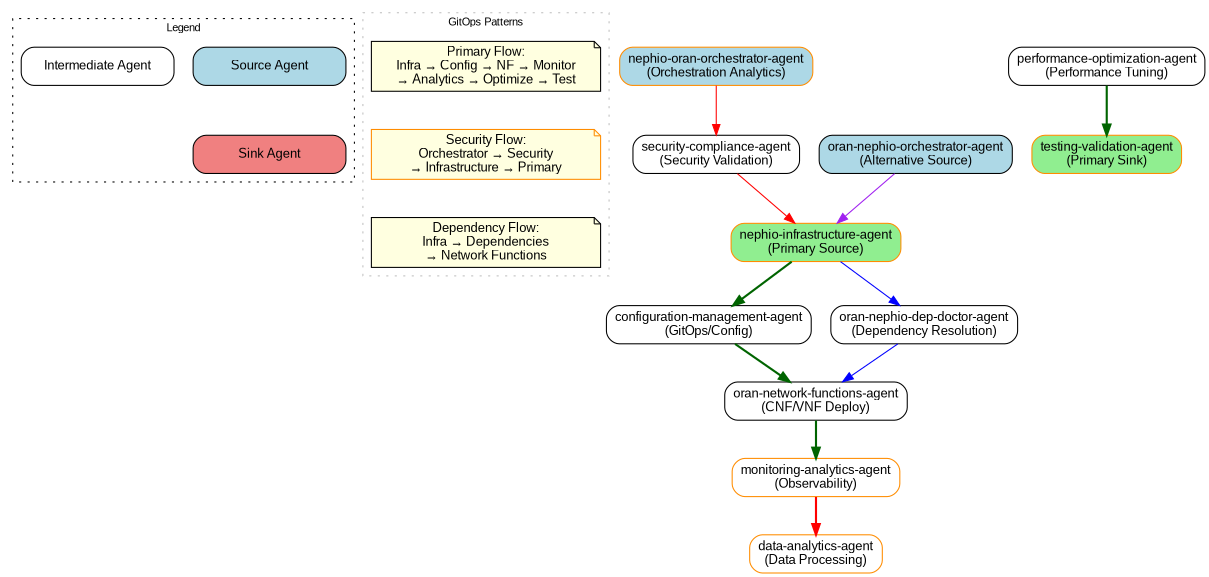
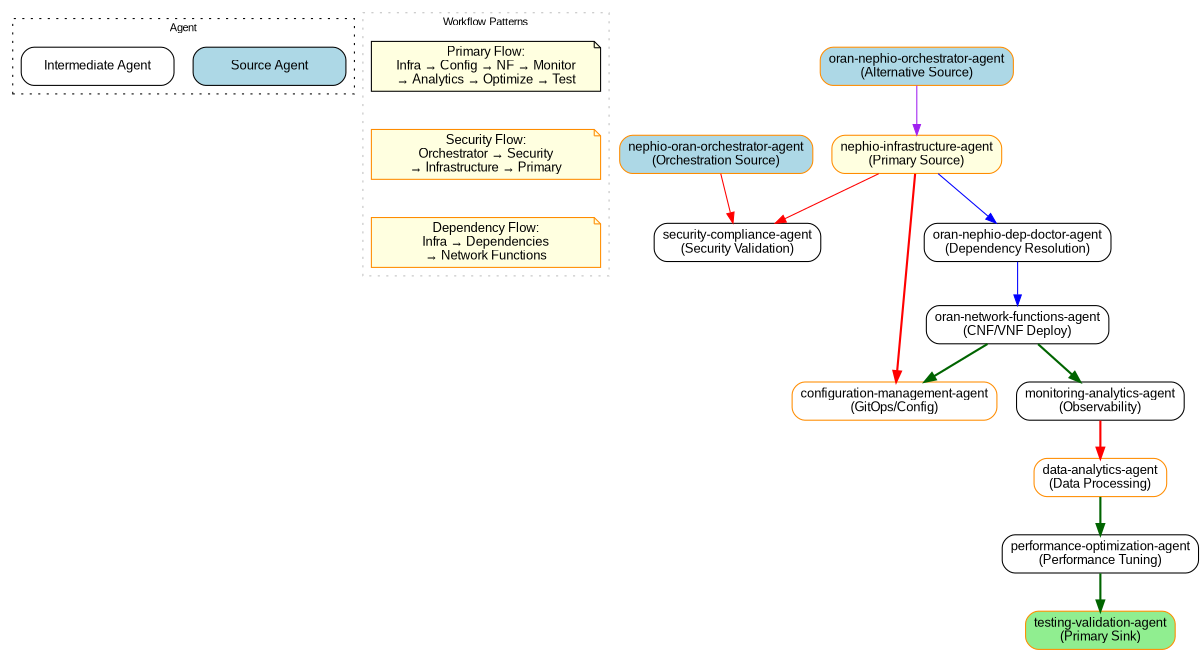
cluster "GitOps Patterns": label "GitOps Patterns" -> "Workflow Patterns"
cluster "Legend": label "Legend" -> "Agent"
node "nephio-oran-orchestrator-agent (Orchestration Analytics)": label "nephio-oran-orchestrator-agent (Orchestration Analytics)" -> "nephio-oran-orchestrator-agent (Orchestration Source)"
node "Sink Agent": removed
node "oran-nephio-orchestrator-agent (Alternative Source)": color black -> darkorange
edge "security-compliance-agent (Security Validation)" -> "nephio-infrastructure-agent (Primary Source)": reversed
node "Dependency Flow: Infra → Dependencies → Network Functions": color black -> darkorange
node "nephio-infrastructure-agent (Primary Source)": fillcolor lightgreen -> lightyellow
edge "nephio-infrastructure-agent (Primary Source)" -> "configuration-management-agent (GitOps/Config)": color darkgreen -> red
node "configuration-management-agent (GitOps/Config)": color black -> darkorange
edge "configuration-management-agent (GitOps/Config)" -> "oran-network-functions-agent (CNF/VNF Deploy)": reversed
node "monitoring-analytics-agent (Observability)": color darkorange -> black
edge "data-analytics-agent (Data Processing)" -> "performance-optimization-agent (Performance Tuning)": added
